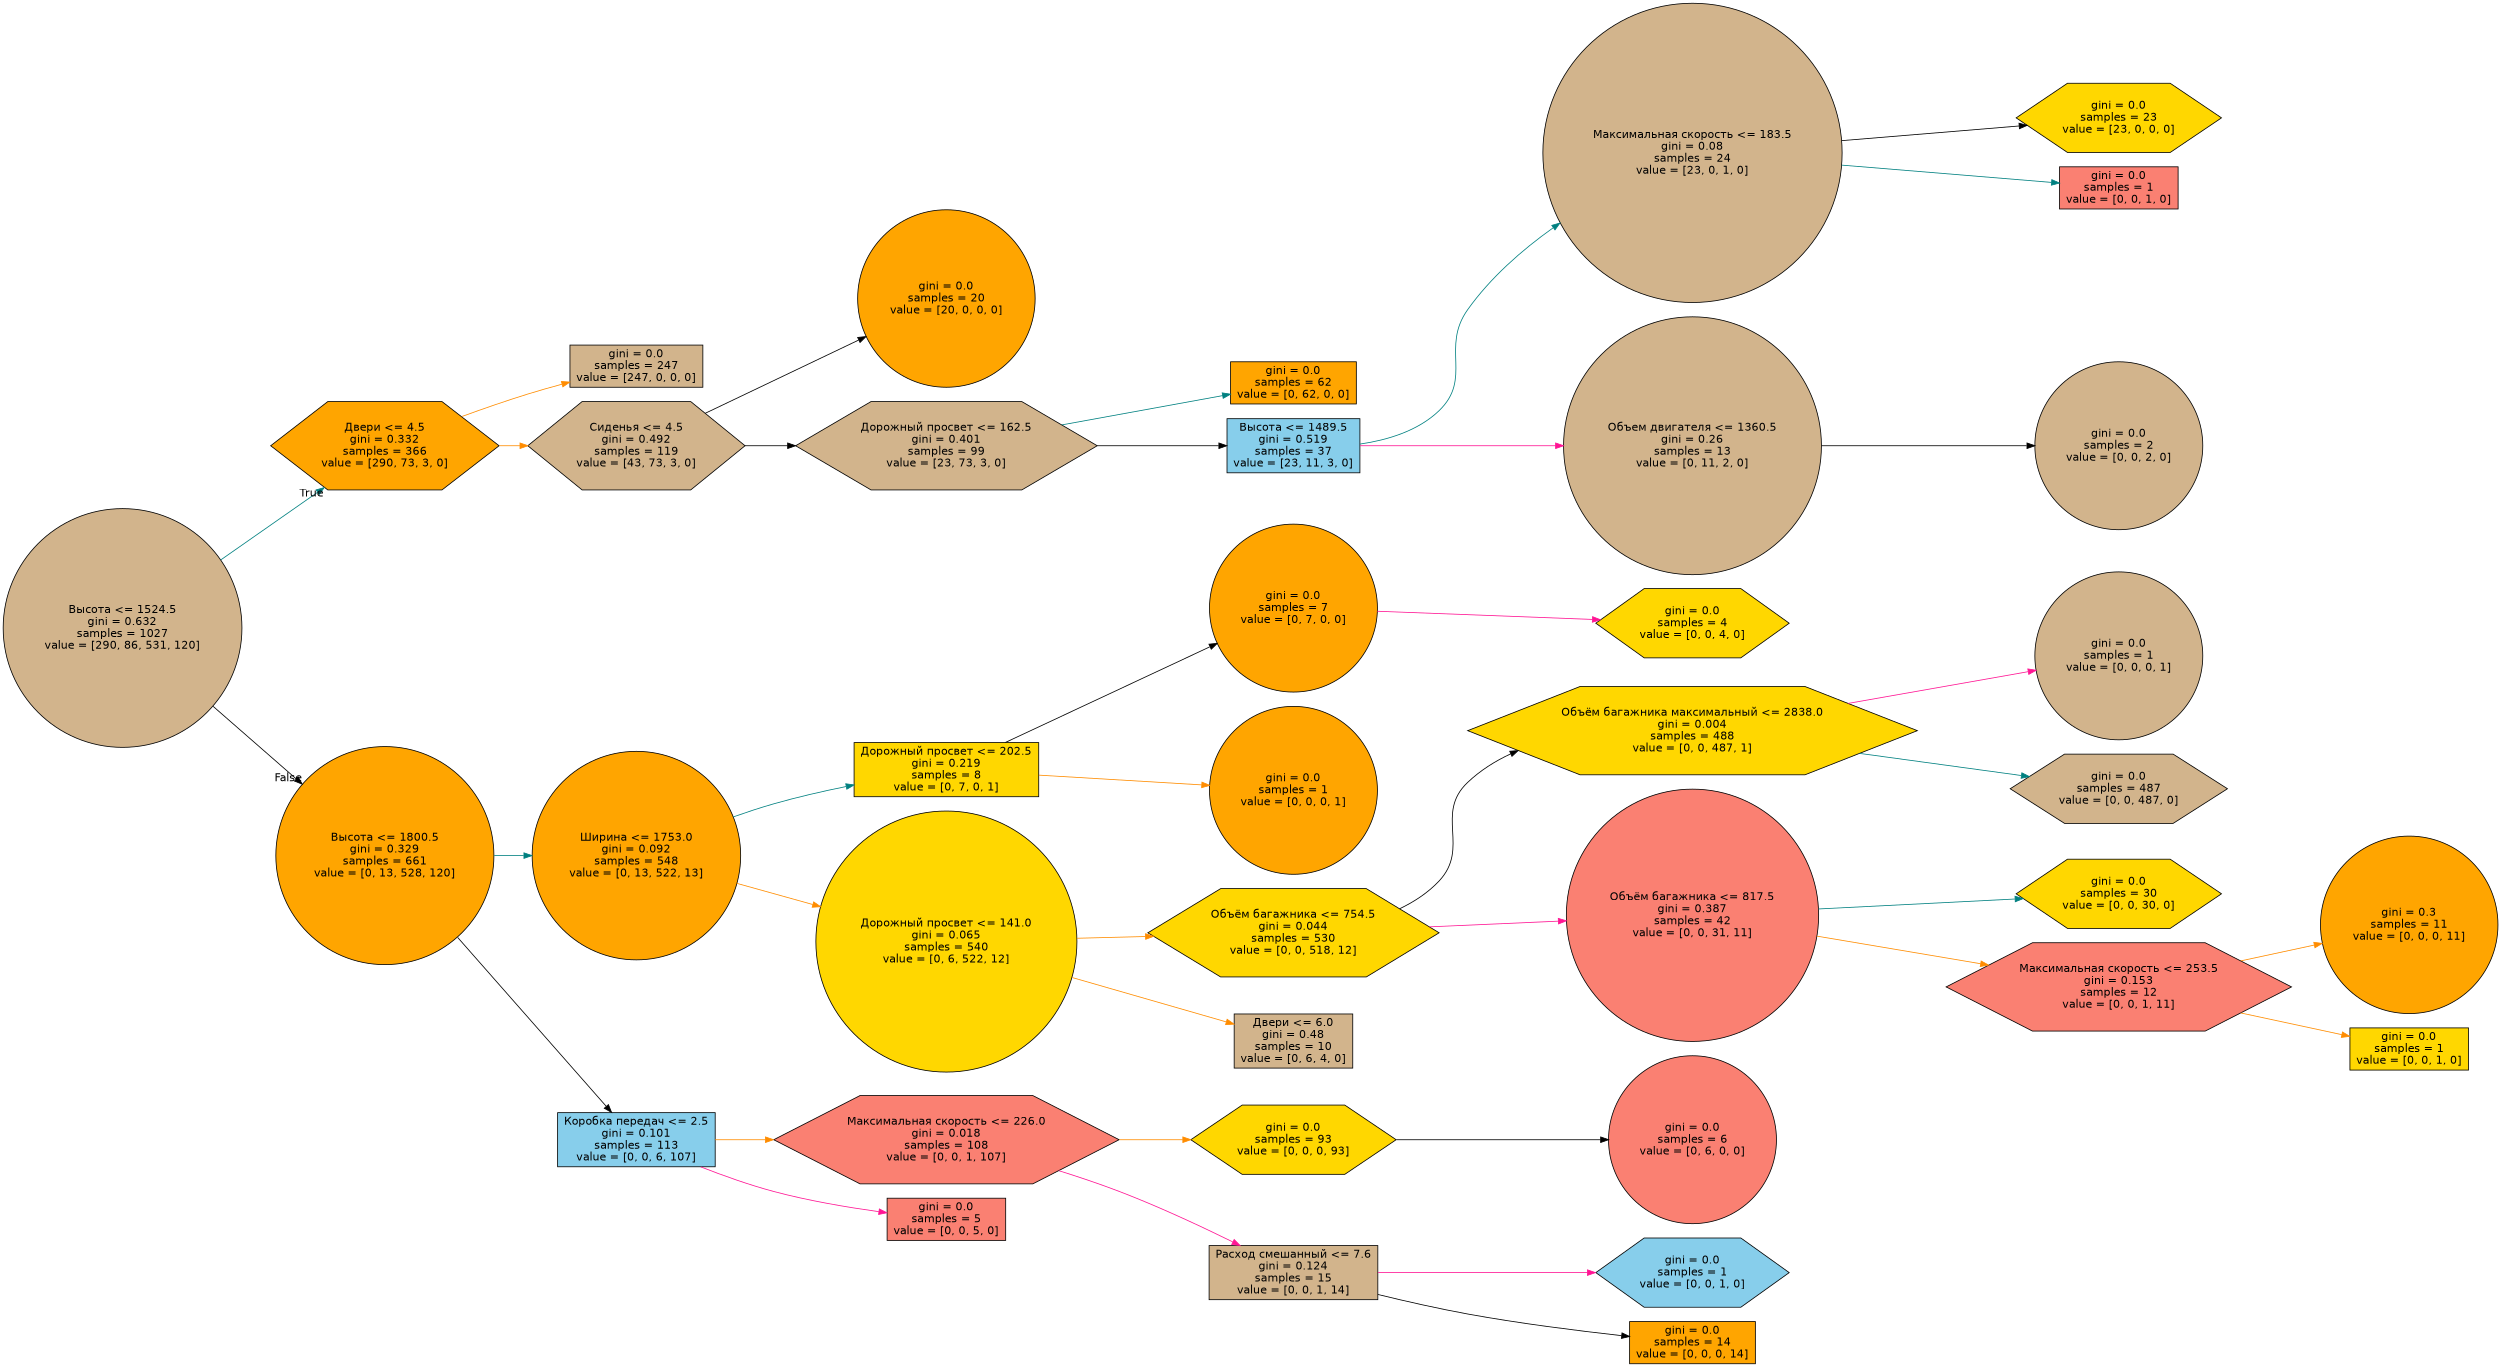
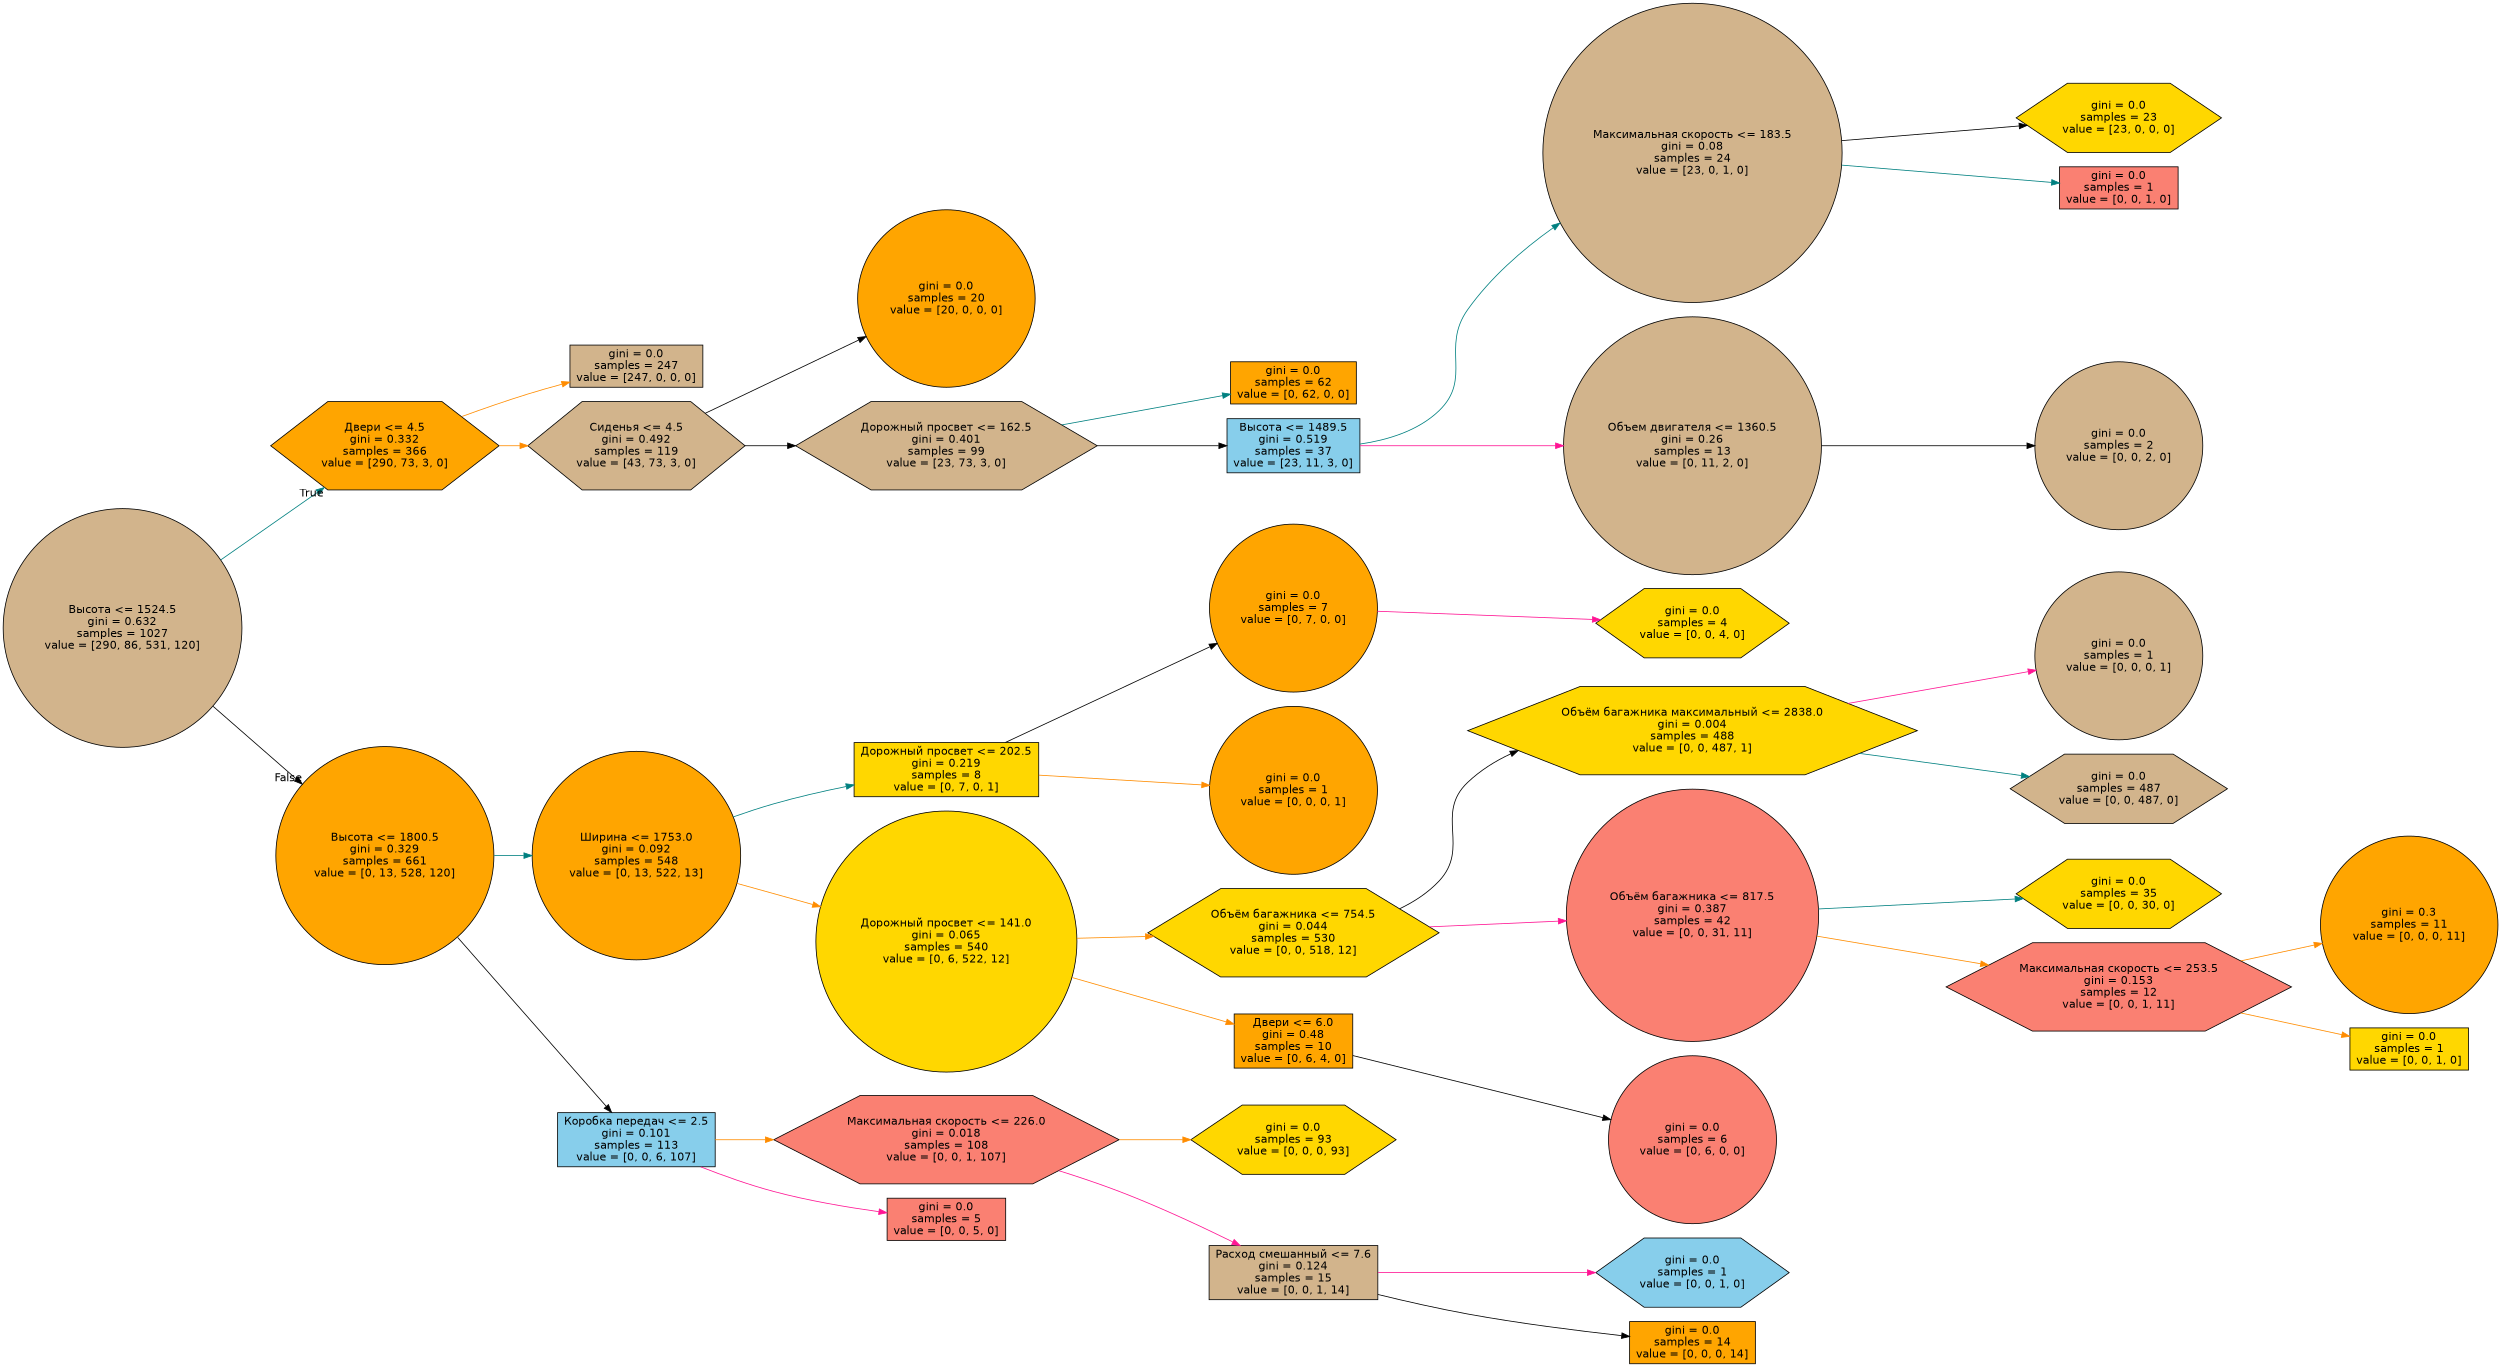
node "gini = 0.0 samples = 30 value = [0, 0, 30, 0]": label "gini = 0.0 samples = 30 value = [0, 0, 30, 0]" -> "gini = 0.0 samples = 35 value = [0, 0, 30, 0]"
node "Двери <= 6.0 gini = 0.48 samples = 10 value = [0, 6, 4, 0]": fillcolor tan -> orange
edge "gini = 0.0 samples = 93 value = [0, 0, 0, 93]" -> "gini = 0.0 samples = 6 value = [0, 6, 0, 0]": now "Двери <= 6.0 gini = 0.48 samples = 10 value = [0, 6, 4, 0]" -> "gini = 0.0 samples = 6 value = [0, 6, 0, 0]"
